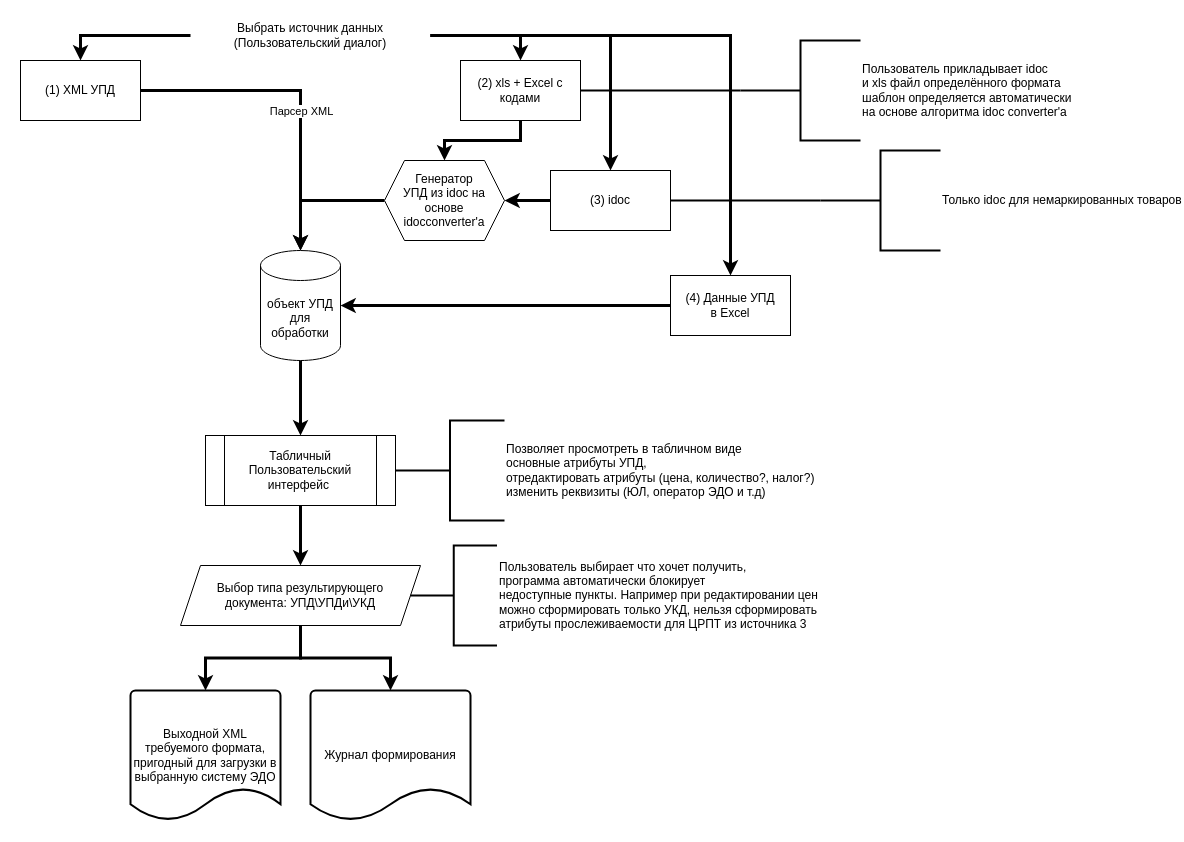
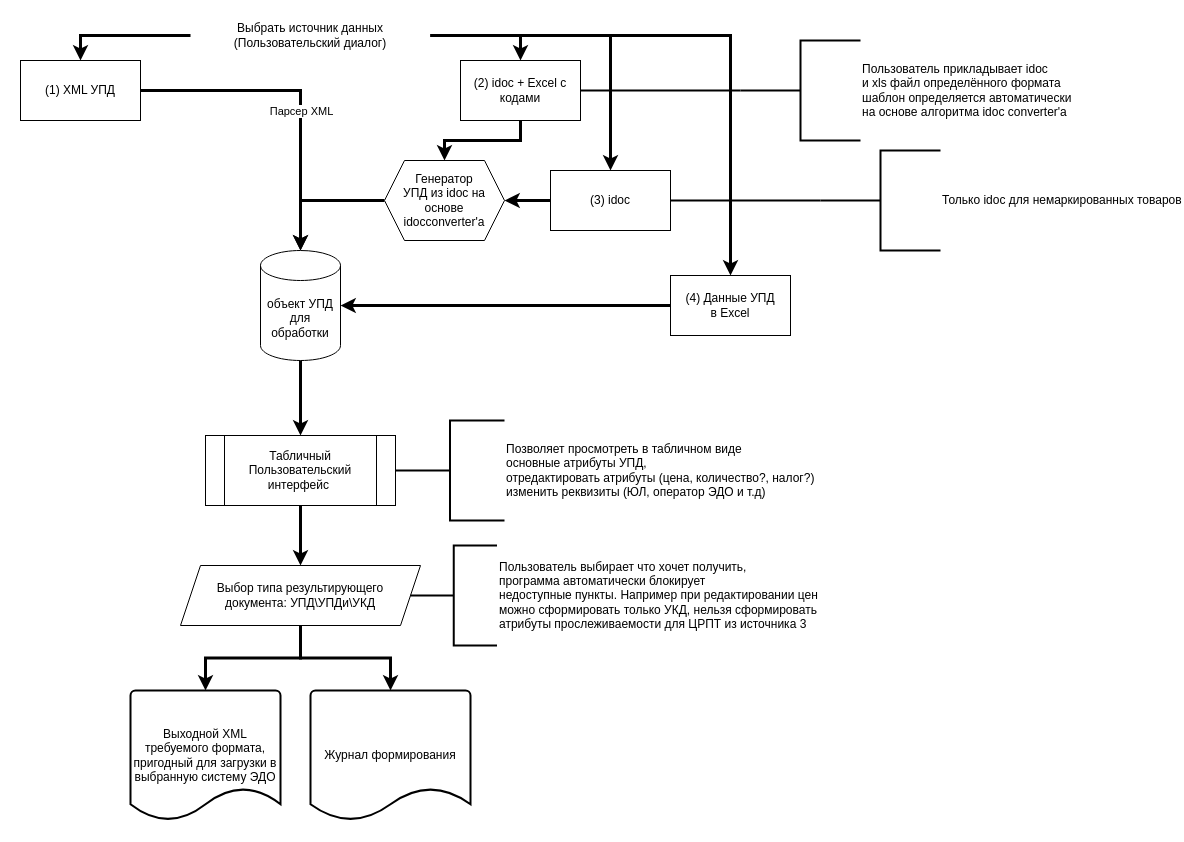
node "(2) xls + Excel с кодами": label "(2) xls + Excel с кодами" -> "(2) idoc + Excel с кодами"
